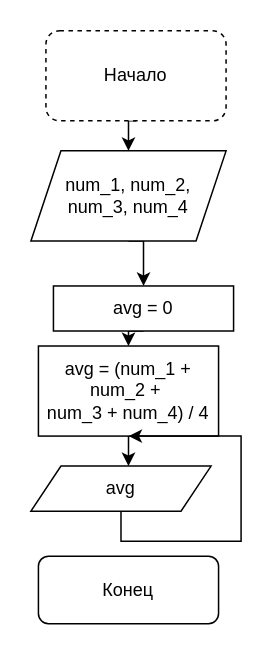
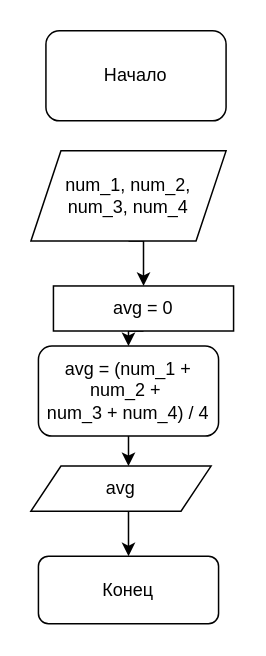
node "Начало": style dashed -> solid
edge "Начало" -> "num_1, num_2, num_3, num_4": removed
node "avg = (num_1 + num_2 + num_3 + num_4) / 4": shape rectangle -> rounded rectangle
edge "avg" -> "avg = (num_1 + num_2 + num_3 + num_4) / 4": now "avg" -> "Конец"
